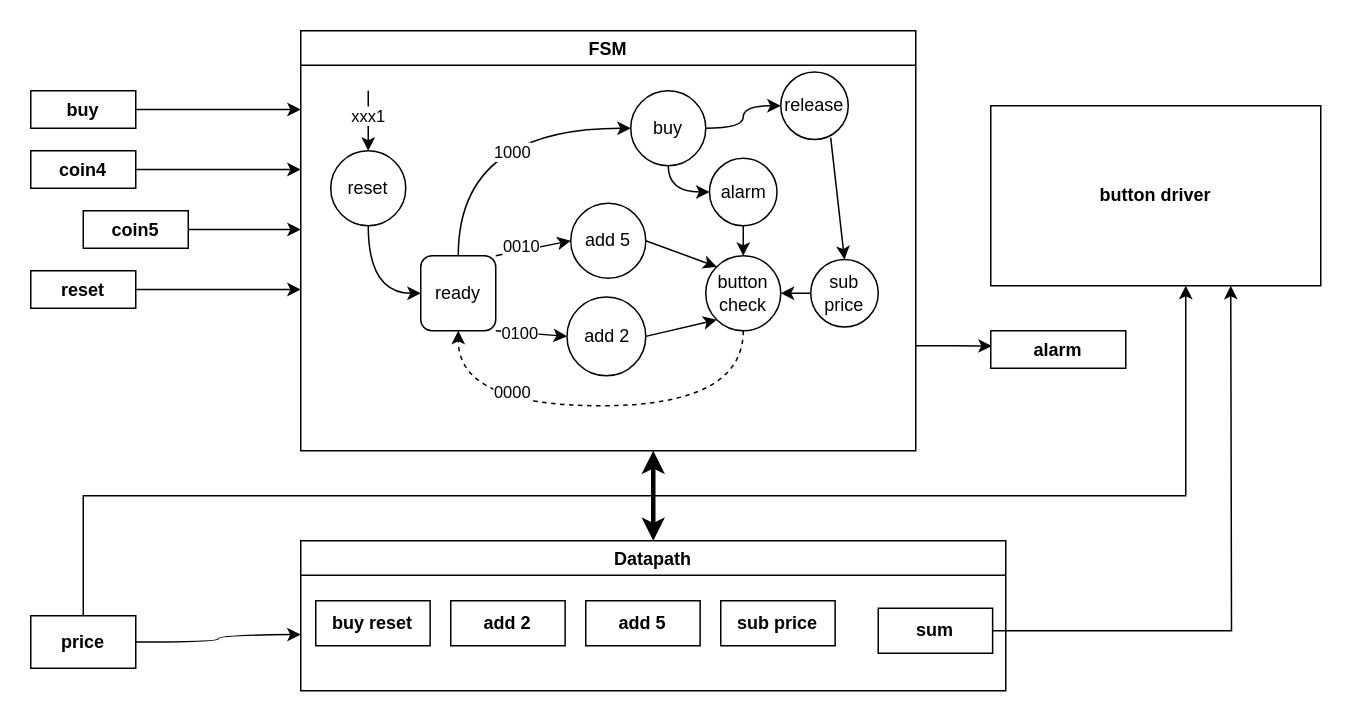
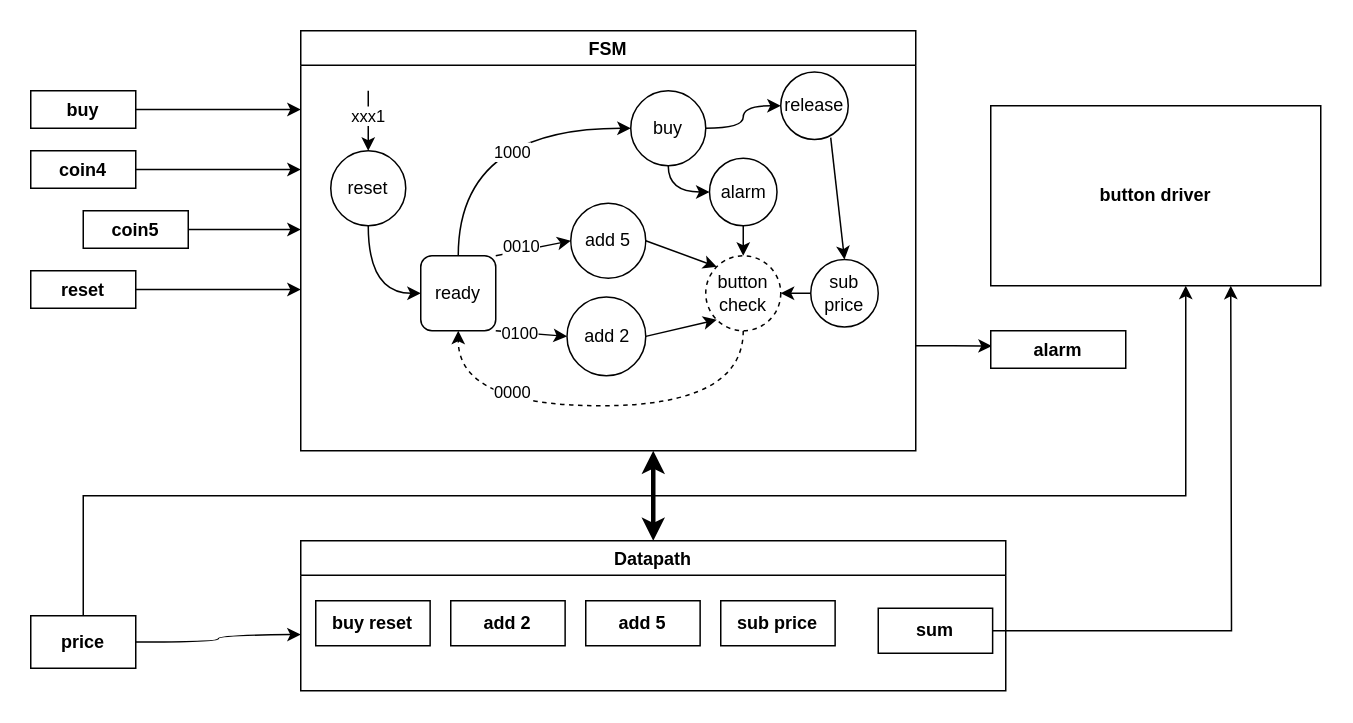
node "button check": style solid -> dashed
